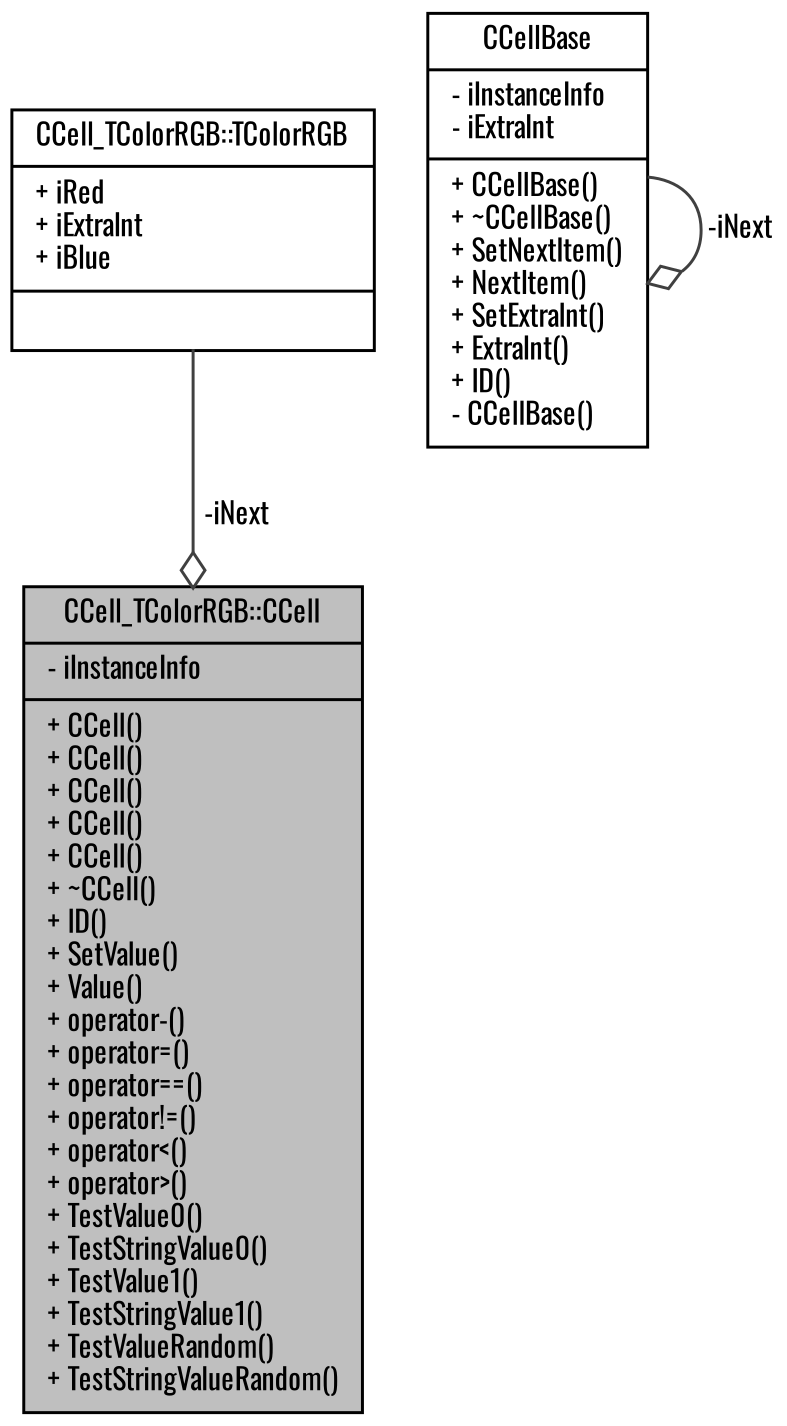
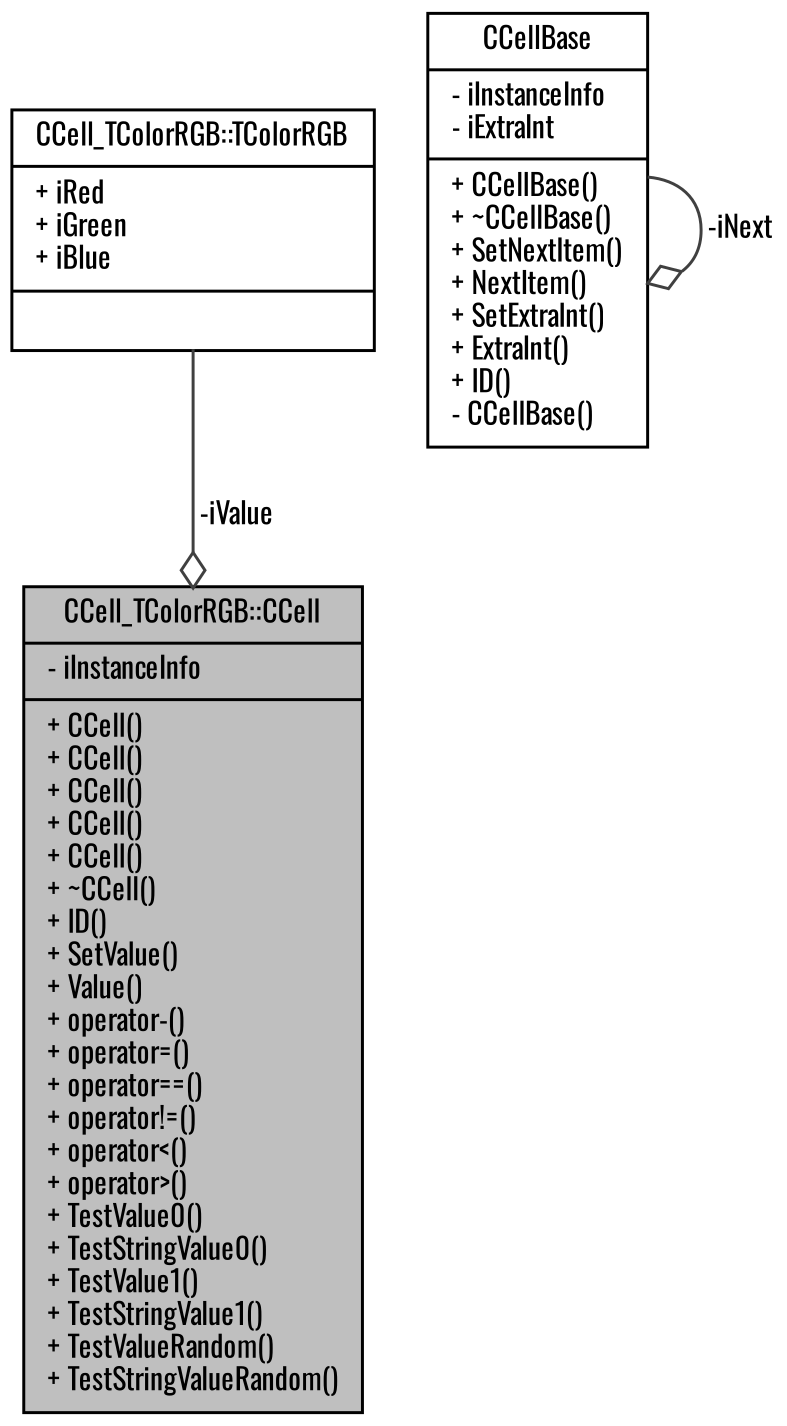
node "CCell_TColorRGB::TColorRGB": text "+ iExtraInt" -> "+ iGreen"
edge "CCell_TColorRGB::TColorRGB" -> "CCell_TColorRGB::CCell": label " -iNext" -> " -iValue"
